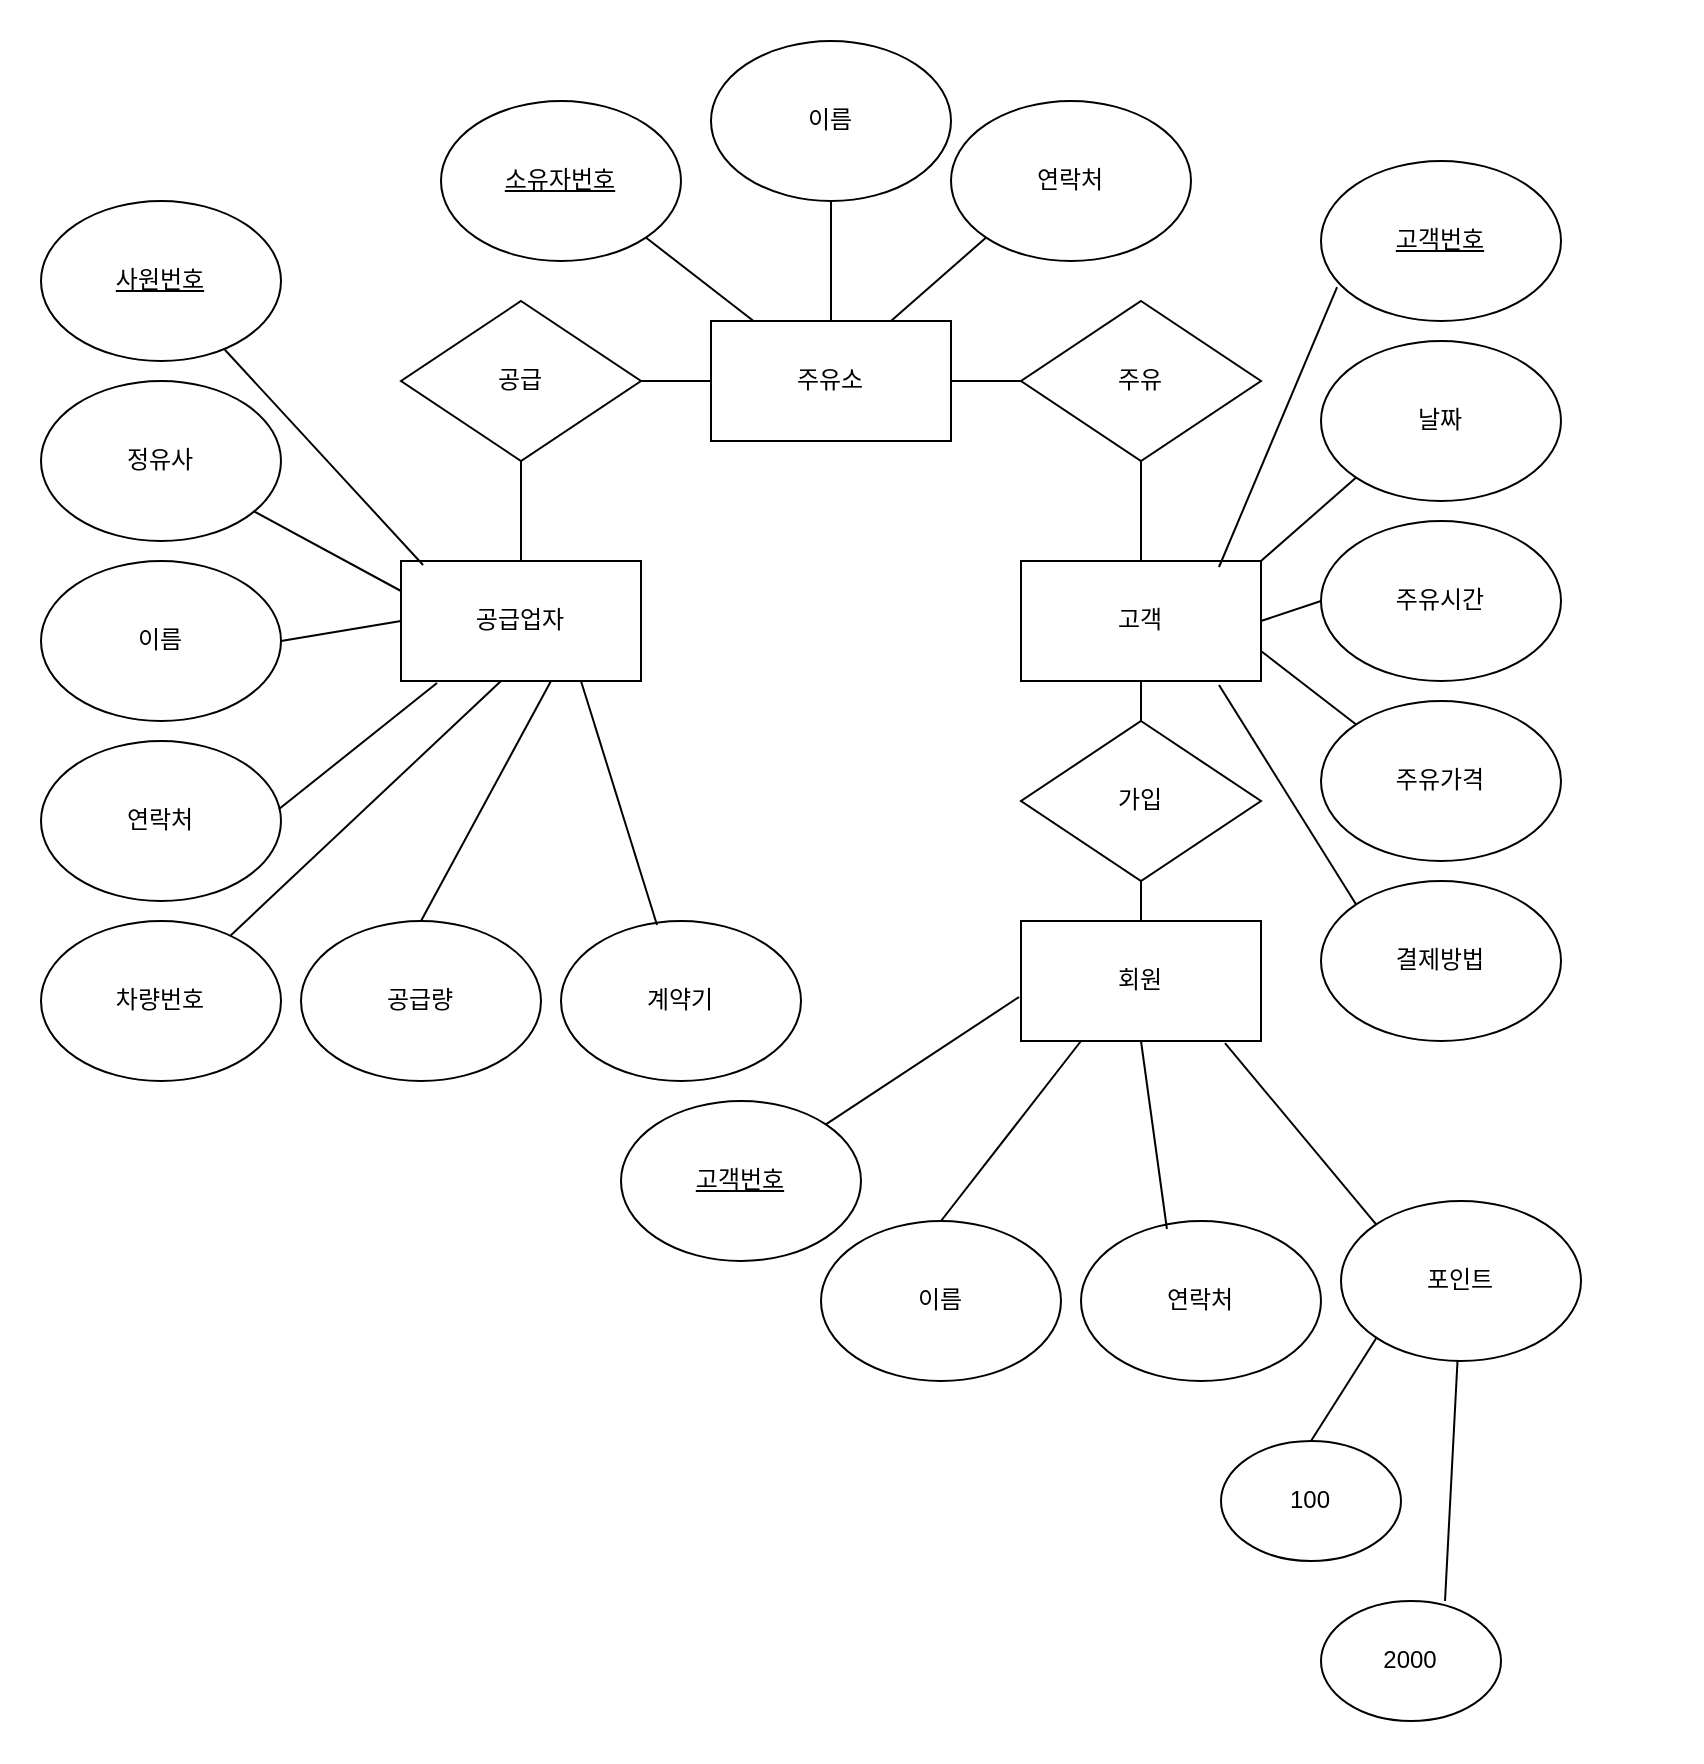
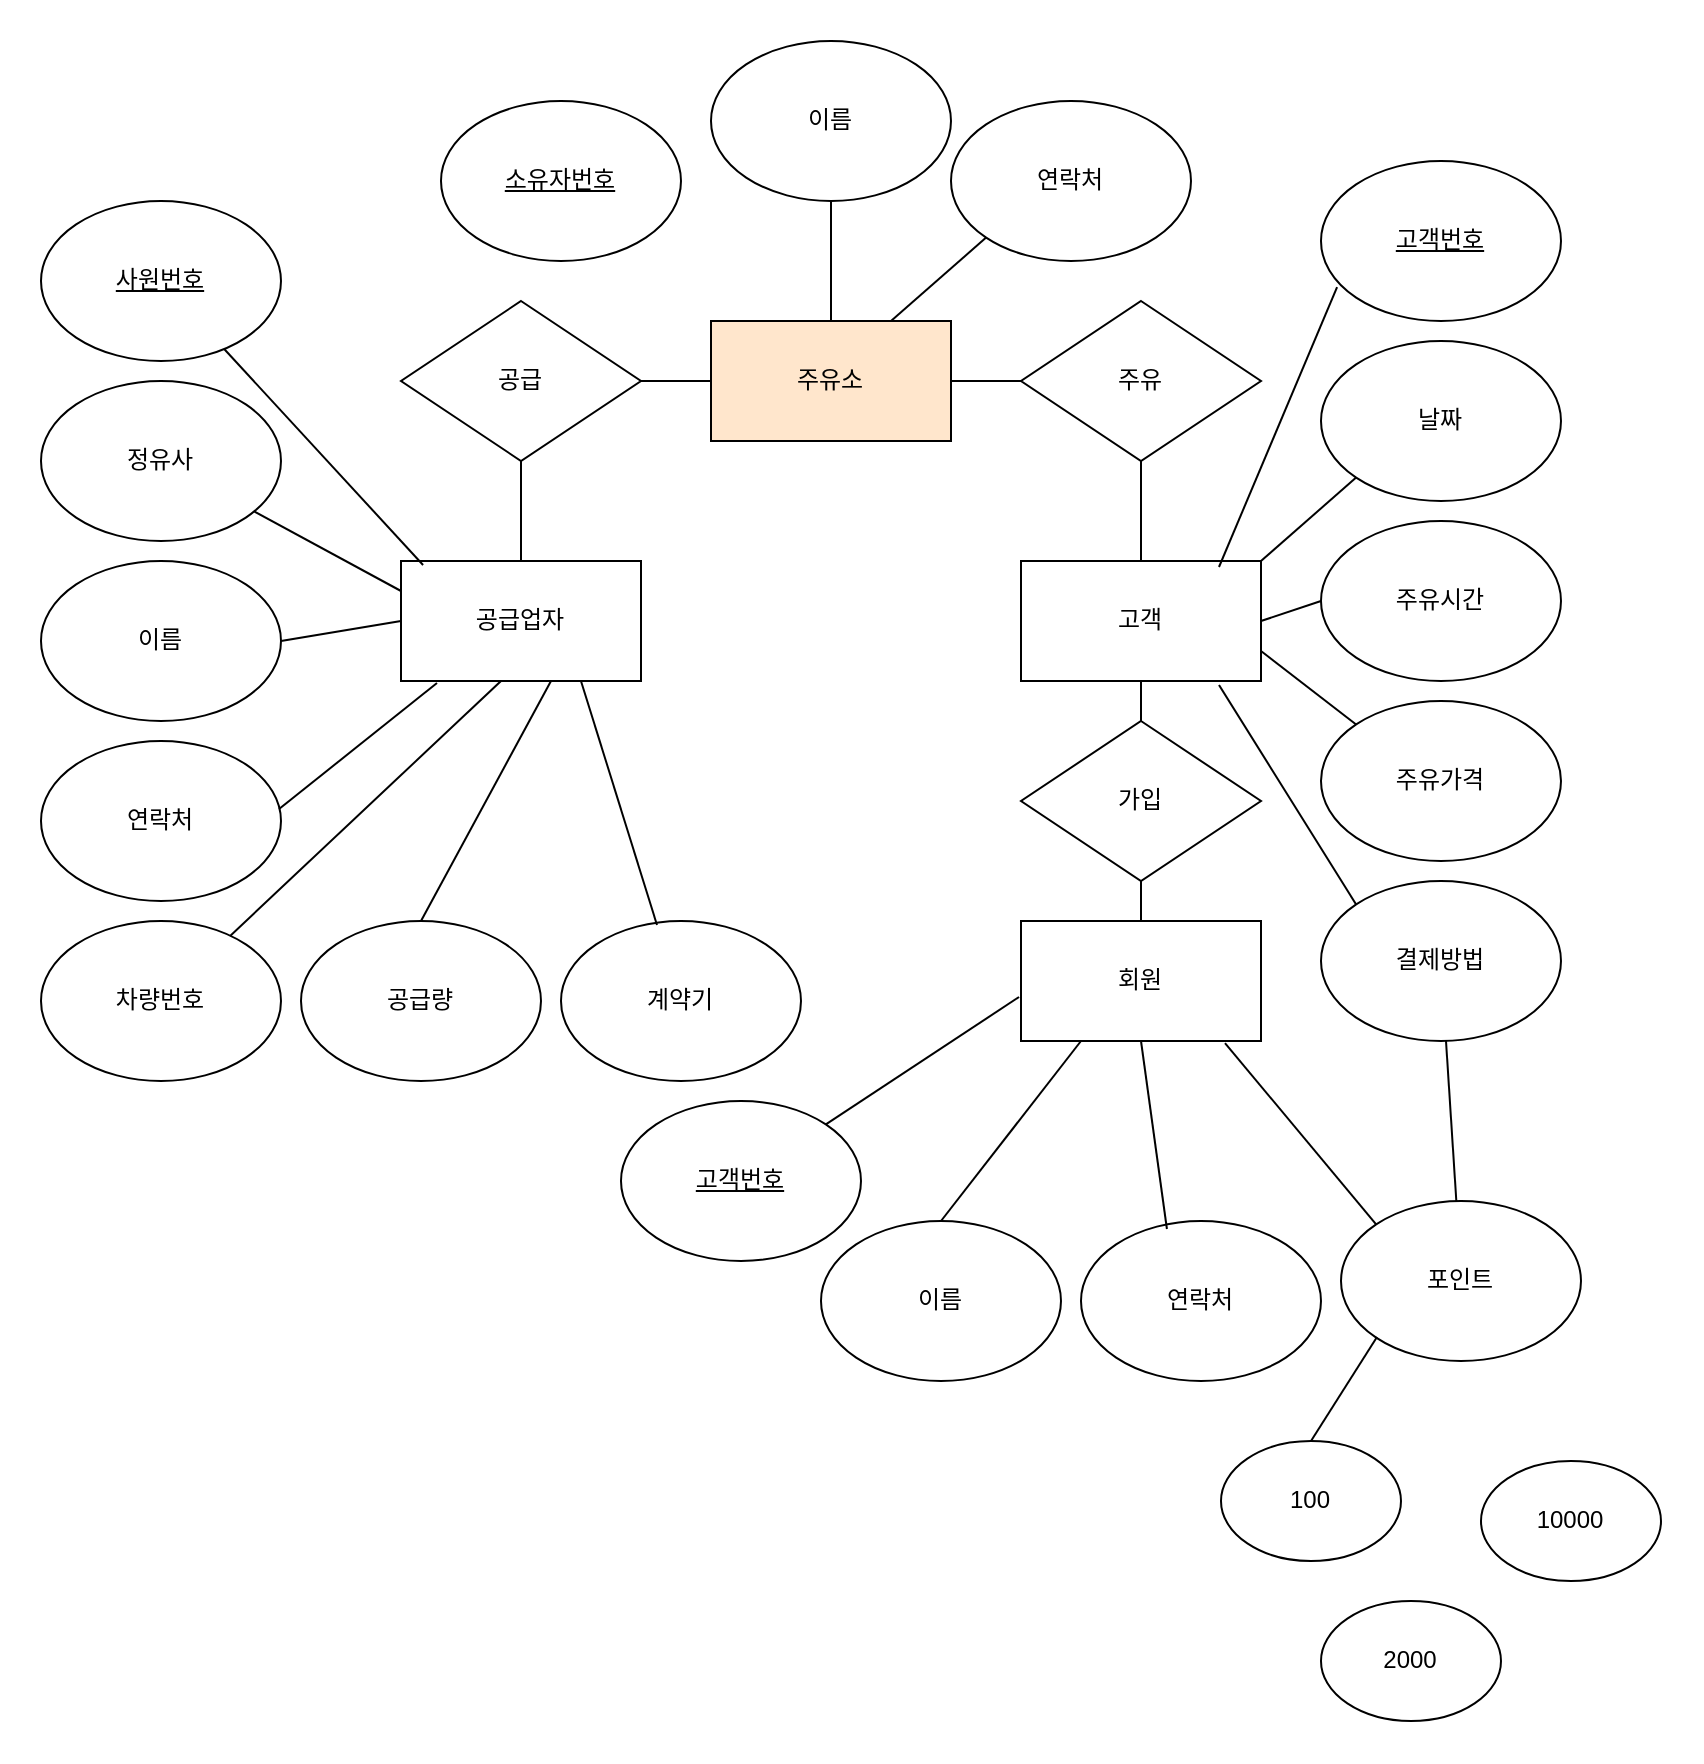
edge "소유자번호" -- "주유소": removed
node "주유소": fillcolor #ffffff -> #ffe6cc
edge "포인트" -- "2000": now "포인트" -- "결제방법"
node "10000": added
